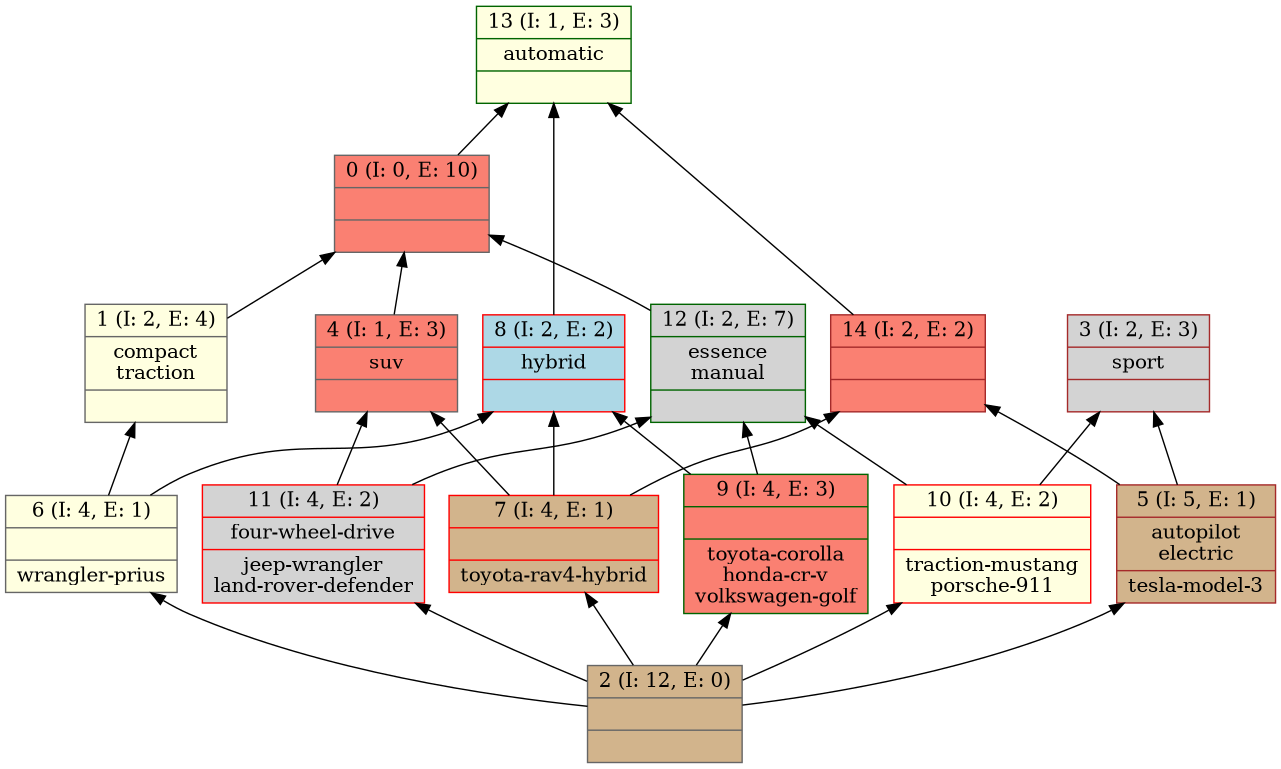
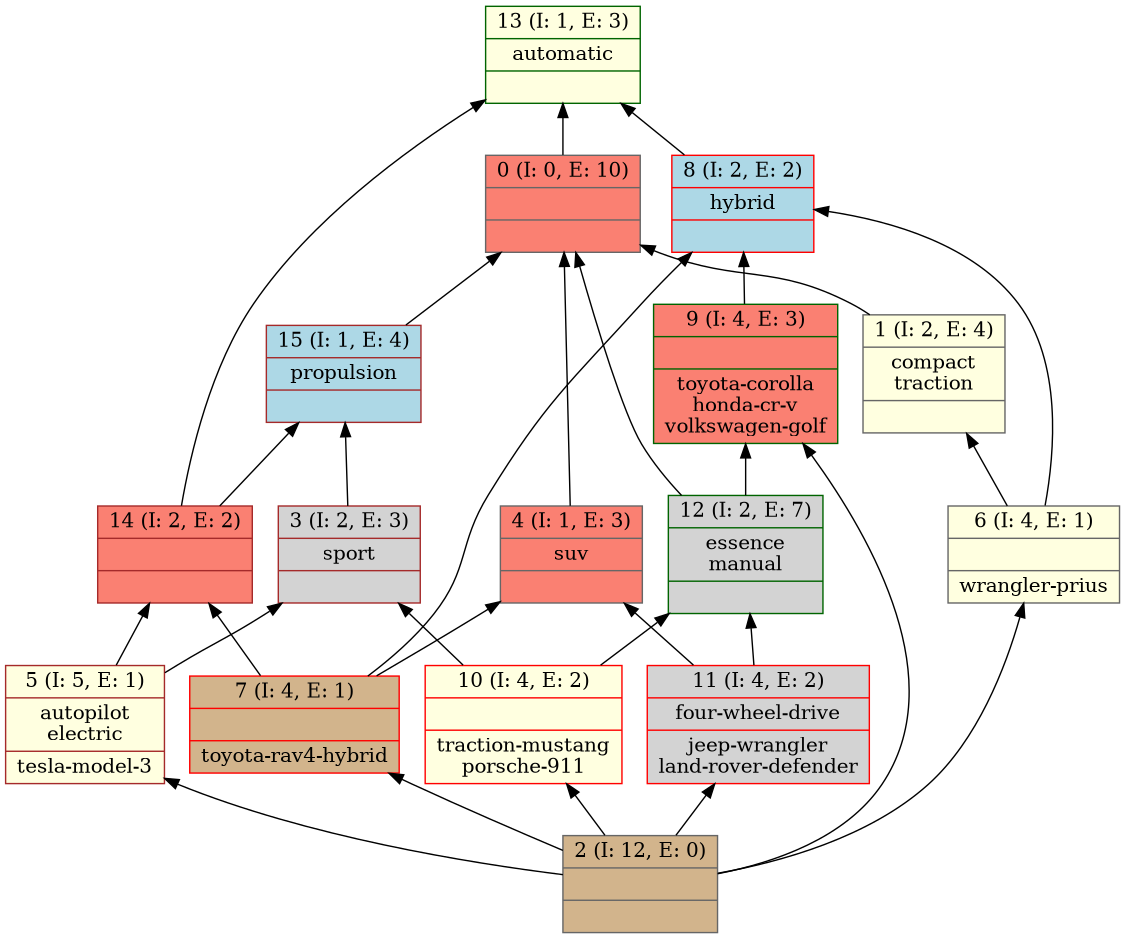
node "15 (I: 1, E: 4)": added
edge "9 (I: 4, E: 3)" -> "12 (I: 2, E: 7)": reversed
node "5 (I: 5, E: 1)": fillcolor tan -> lightyellow
